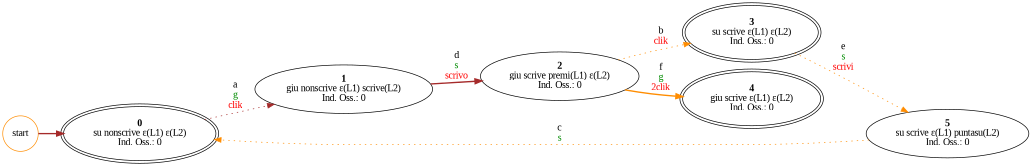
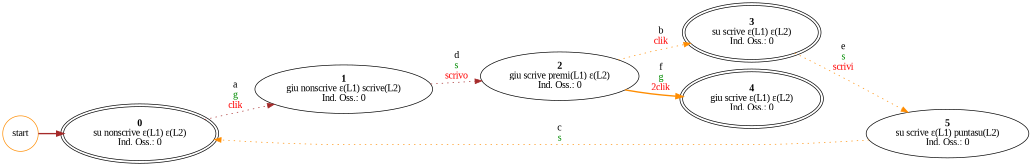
edge "1" -> "2": style bold -> dotted
